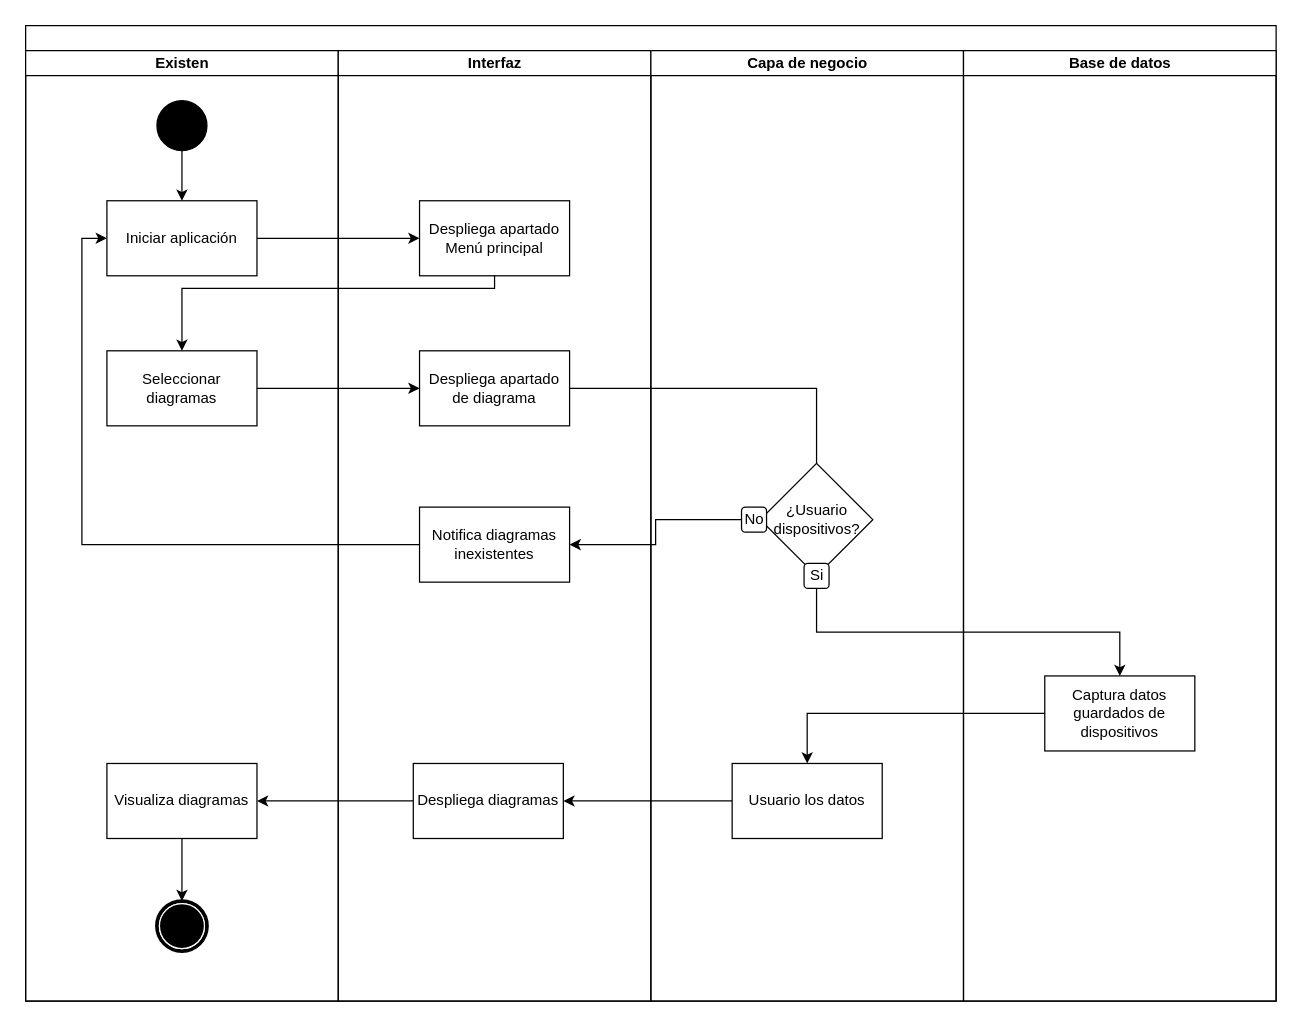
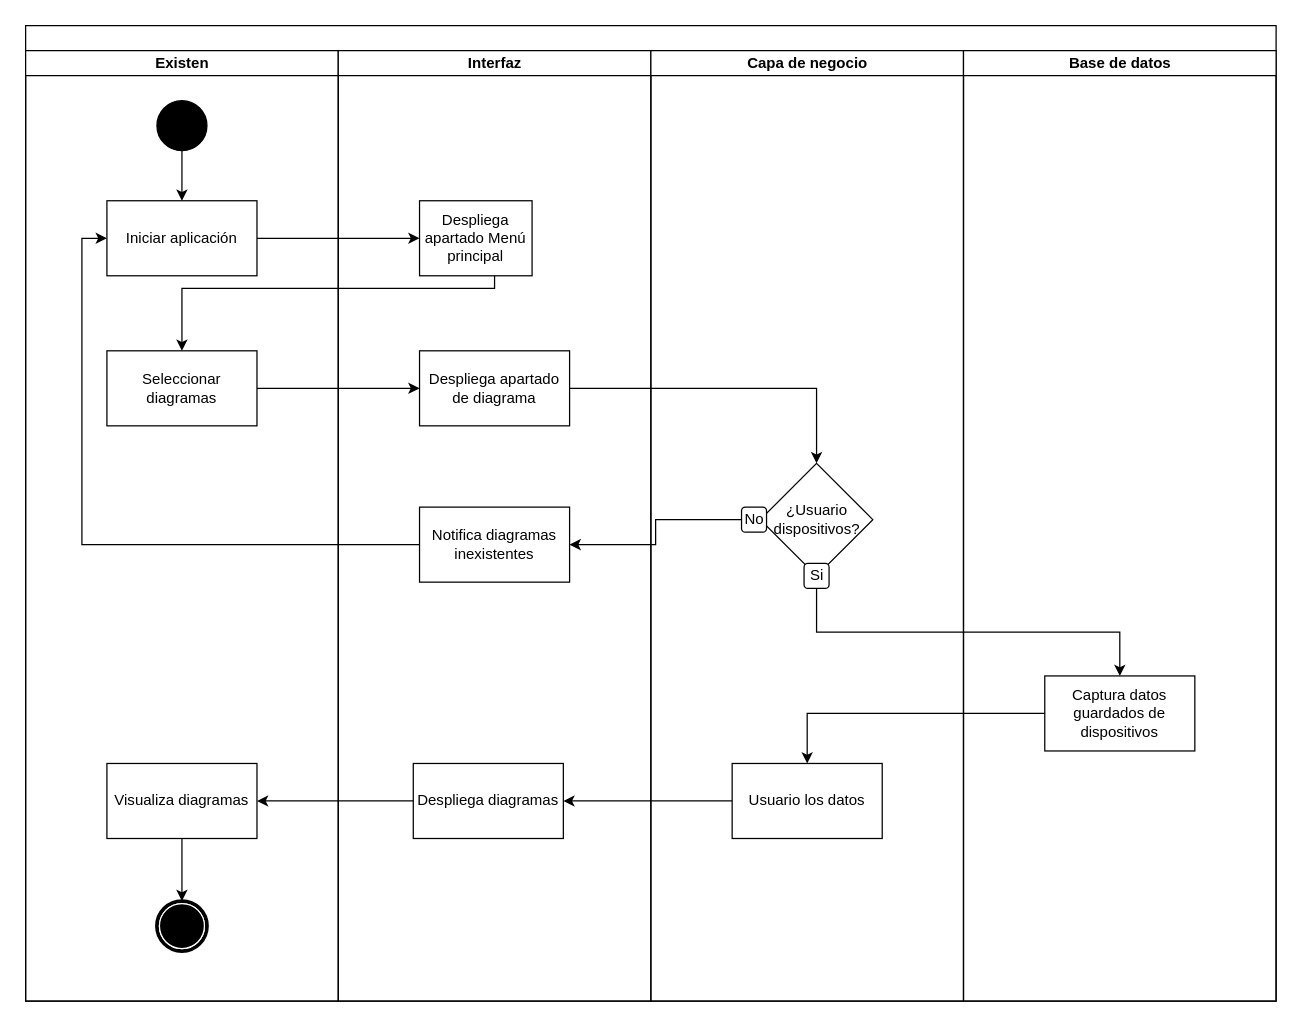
node "Despliega apartado Menú principal": size 150x75 -> 113x75
edge "Despliega apartado de diagrama" -- "¿Usuario dispositivos?": arrowhead none -> classic
